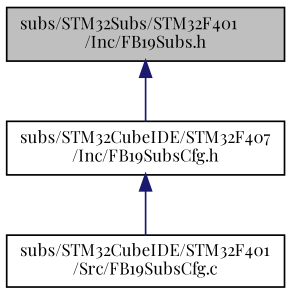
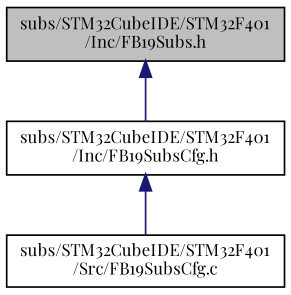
node "subs/STM32Subs/STM32F401 /Inc/FB19Subs.h": label "subs/STM32Subs/STM32F401 /Inc/FB19Subs.h" -> "subs/STM32CubeIDE/STM32F401 /Inc/FB19Subs.h"
node "subs/STM32CubeIDE/STM32F407 /Inc/FB19SubsCfg.h": label "subs/STM32CubeIDE/STM32F407 /Inc/FB19SubsCfg.h" -> "subs/STM32CubeIDE/STM32F401 /Inc/FB19SubsCfg.h"
